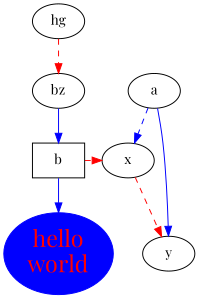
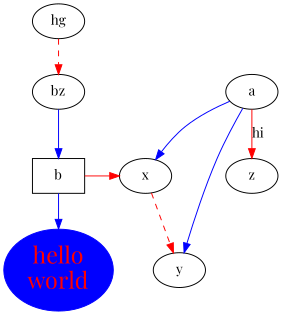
edge "a" -> "x": style dashed -> solid
edge "b" -> "x": style dashed -> solid
node "z": added
